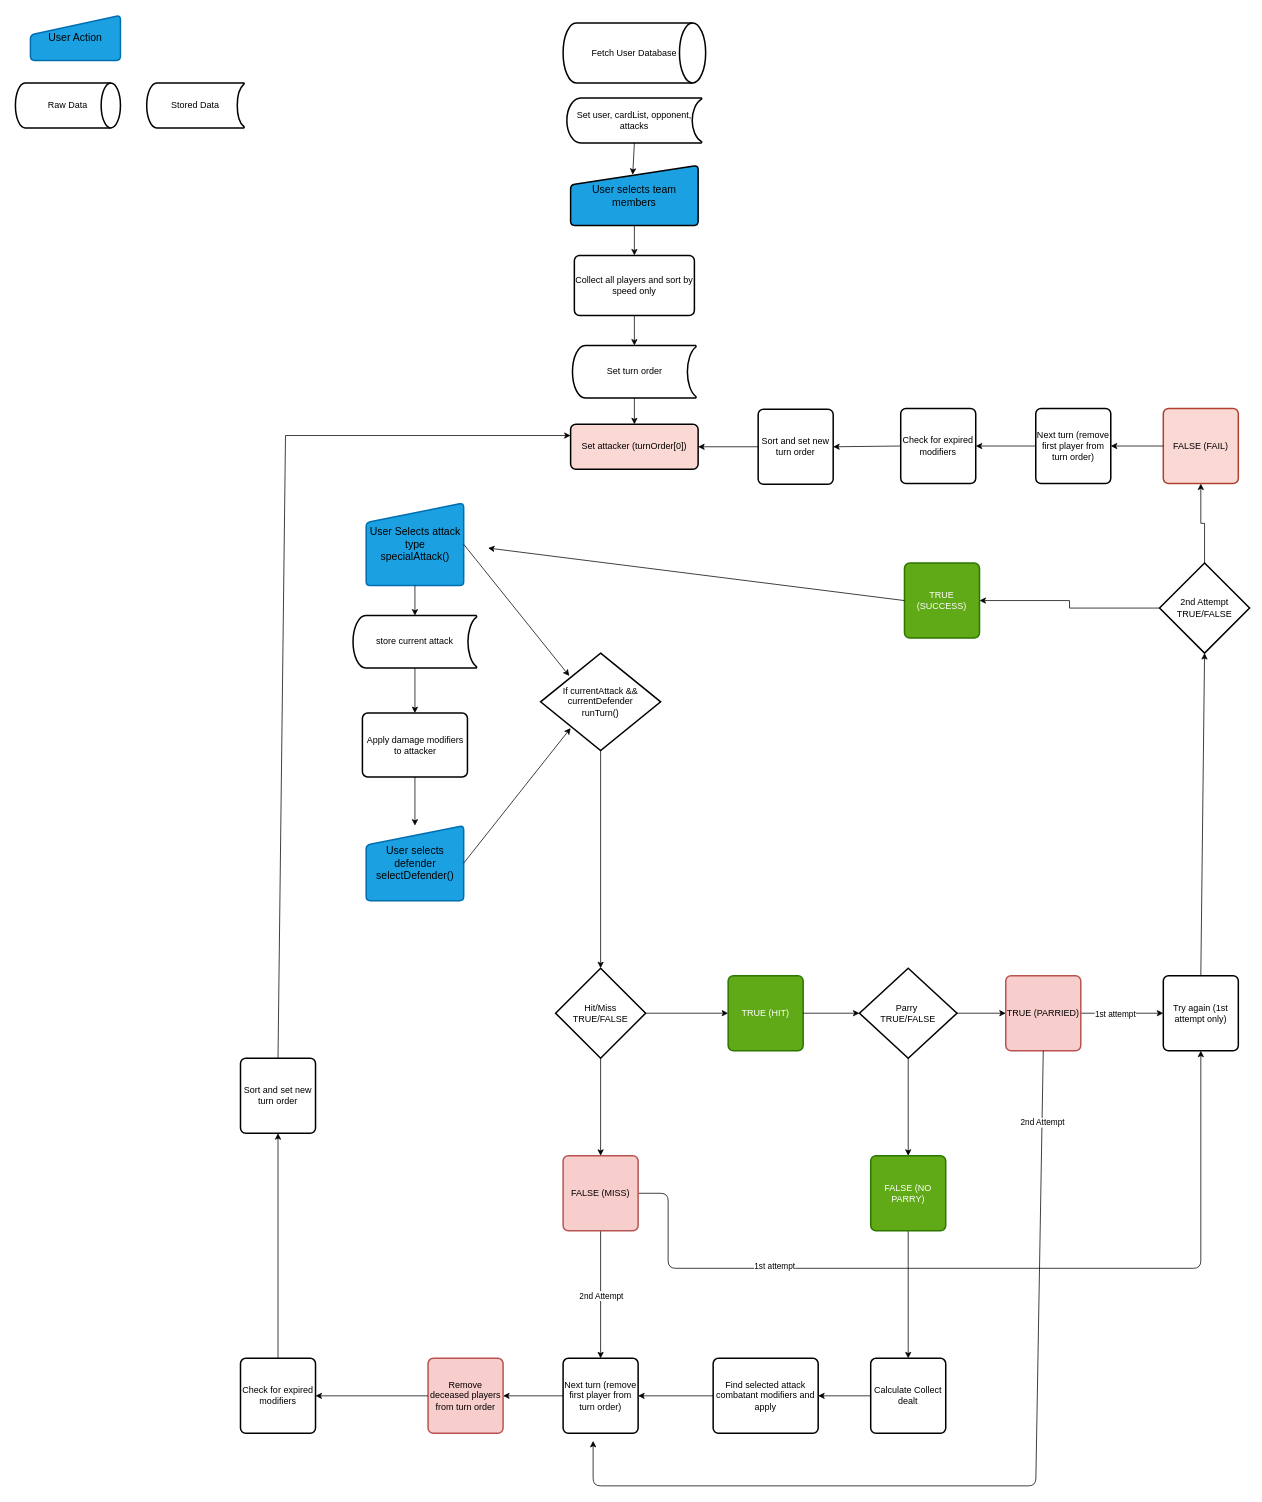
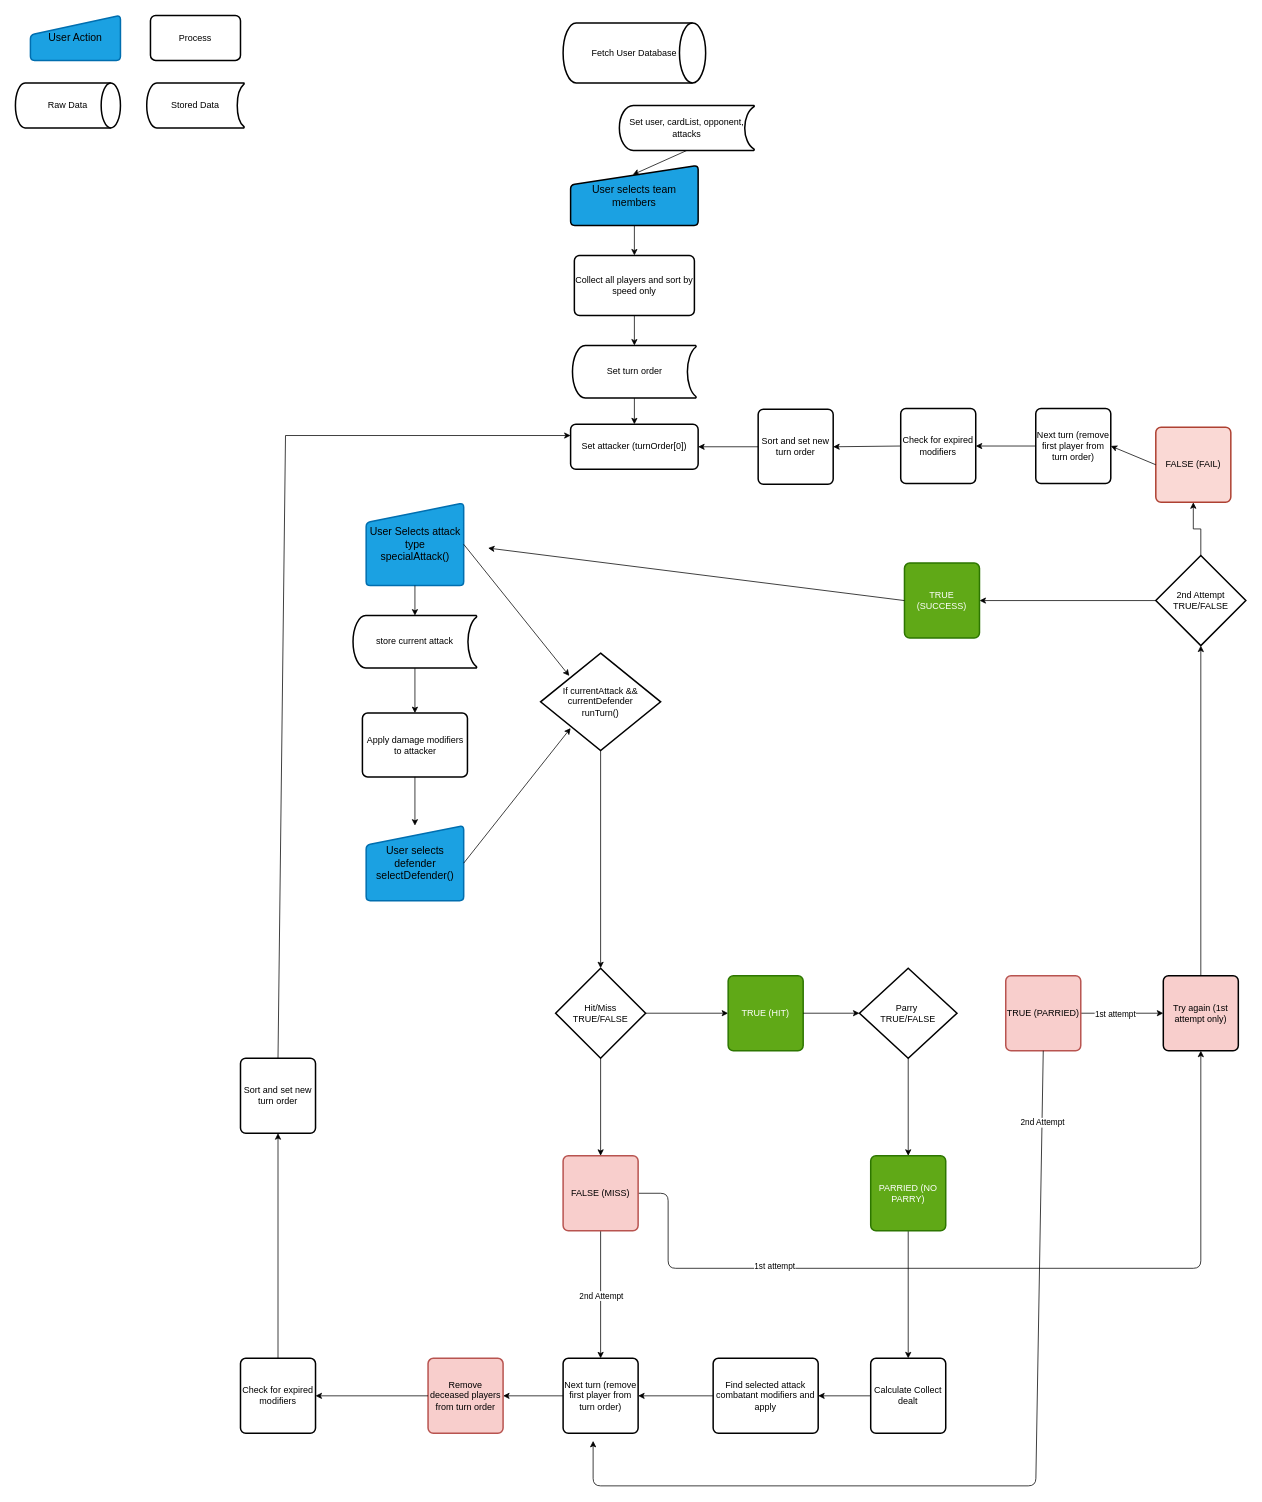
node "Process": added
node "Set user, cardList, opponent, attacks": moved (634, 120) -> (687, 128)
node "FALSE (FAIL)": moved (1200, 446) -> (1193, 465)
node "Set attacker (turnOrder[0])": fillcolor #fad9d5 -> #ffffff
node "2nd Attempt TRUE/FALSE": moved (1204, 608) -> (1200, 600)
edge "Parry TRUE/FALSE" -> "TRUE (PARRIED)": removed
node "Try again (1st attempt only)": fillcolor #ffffff -> #f8cecc
node "FALSE (NO PARRY)": label "FALSE (NO PARRY)" -> "PARRIED (NO PARRY)"
